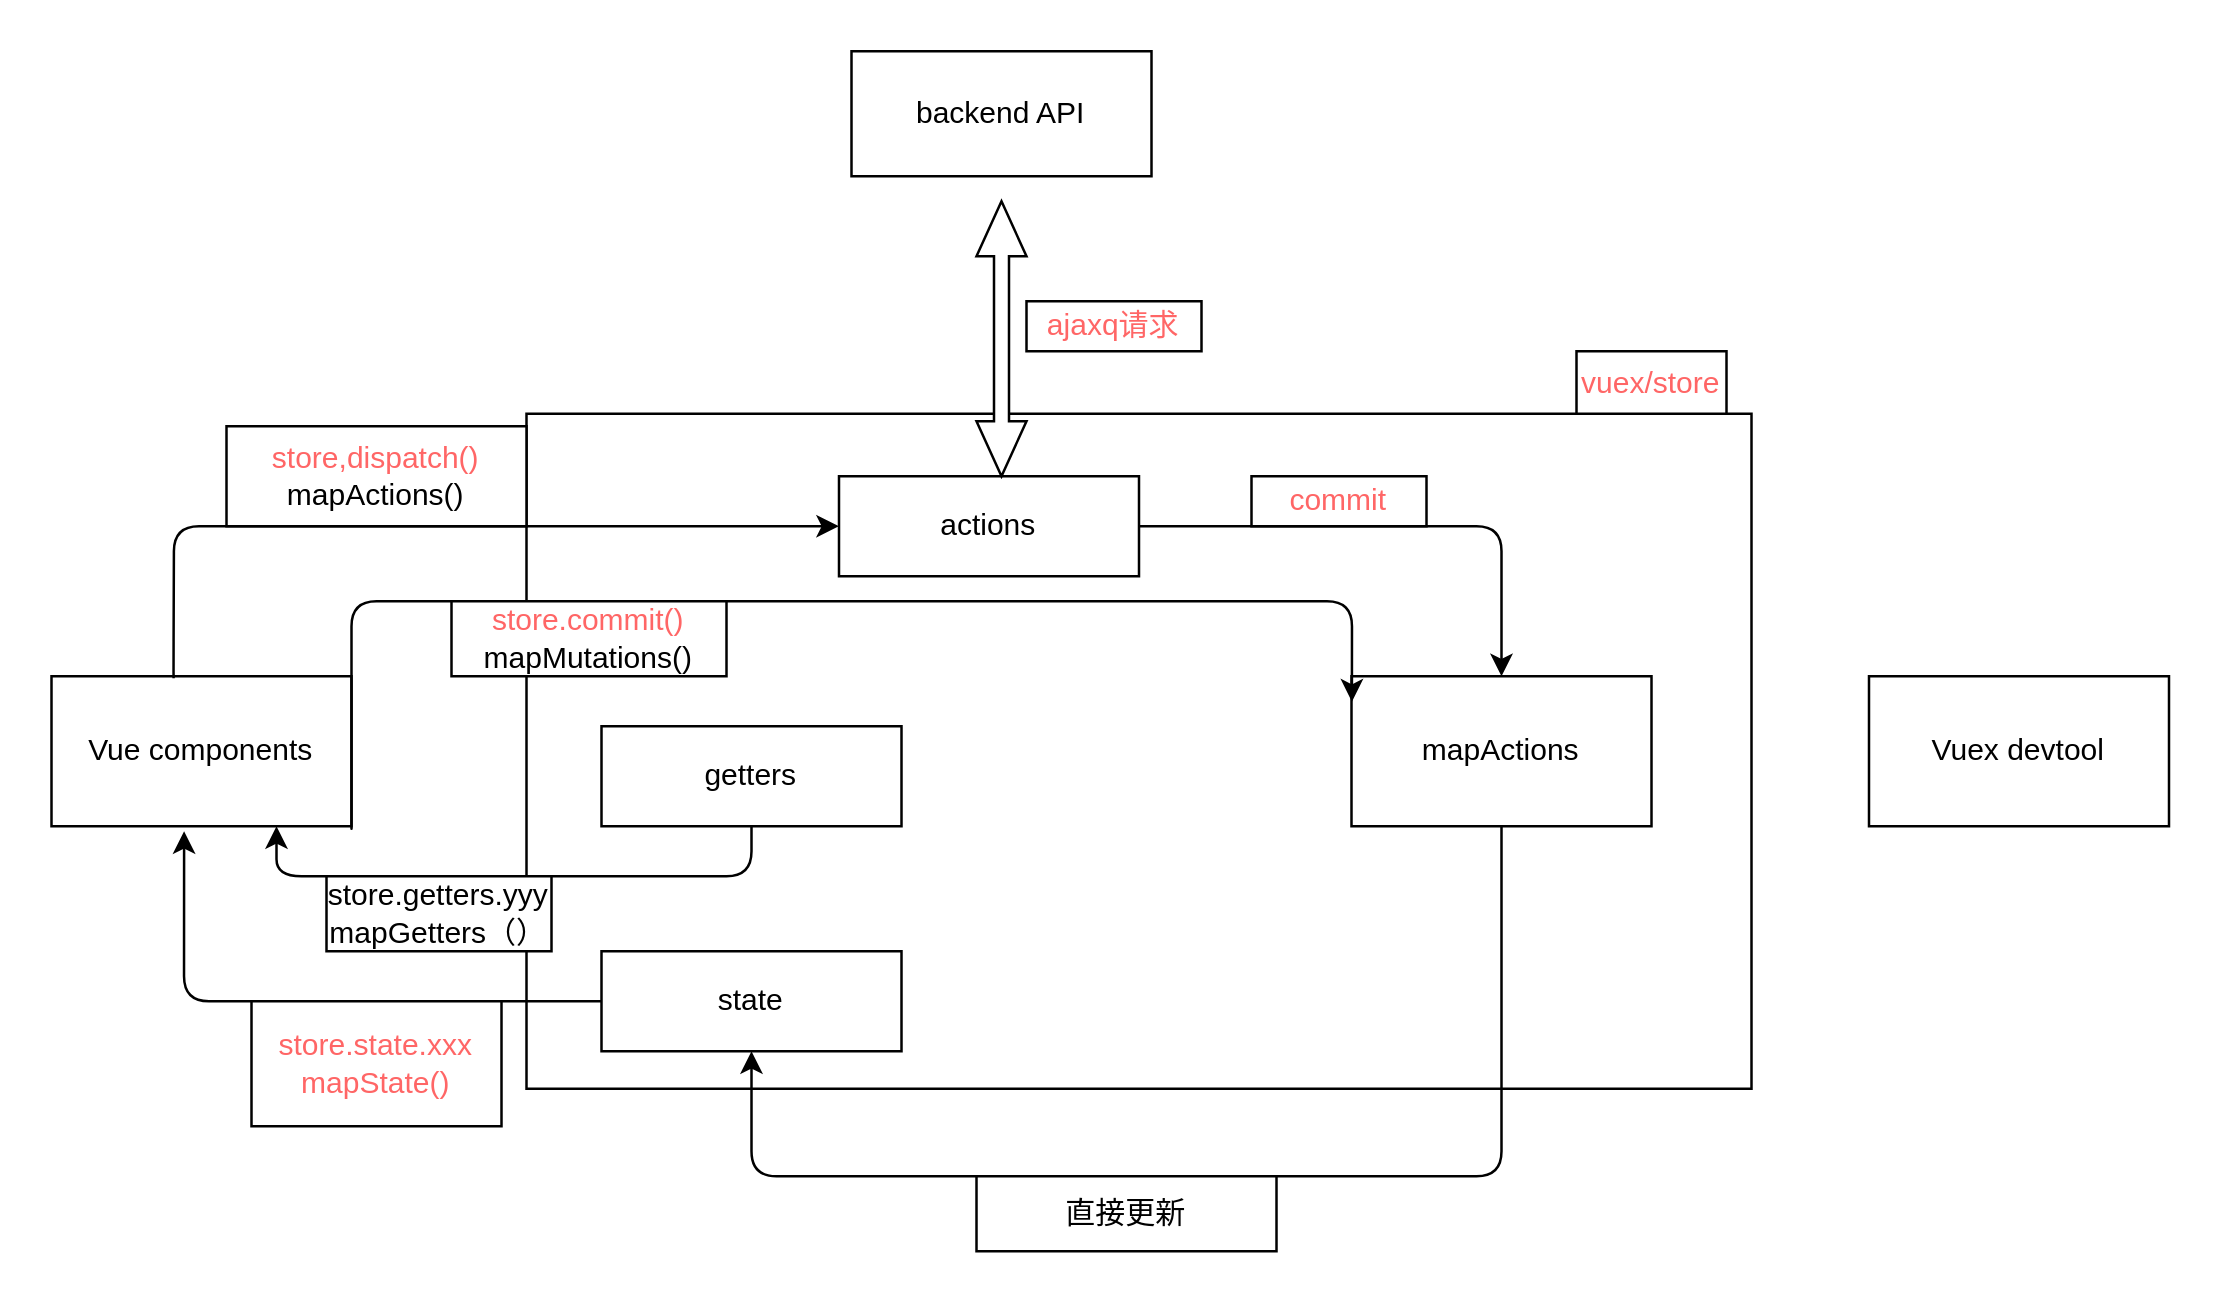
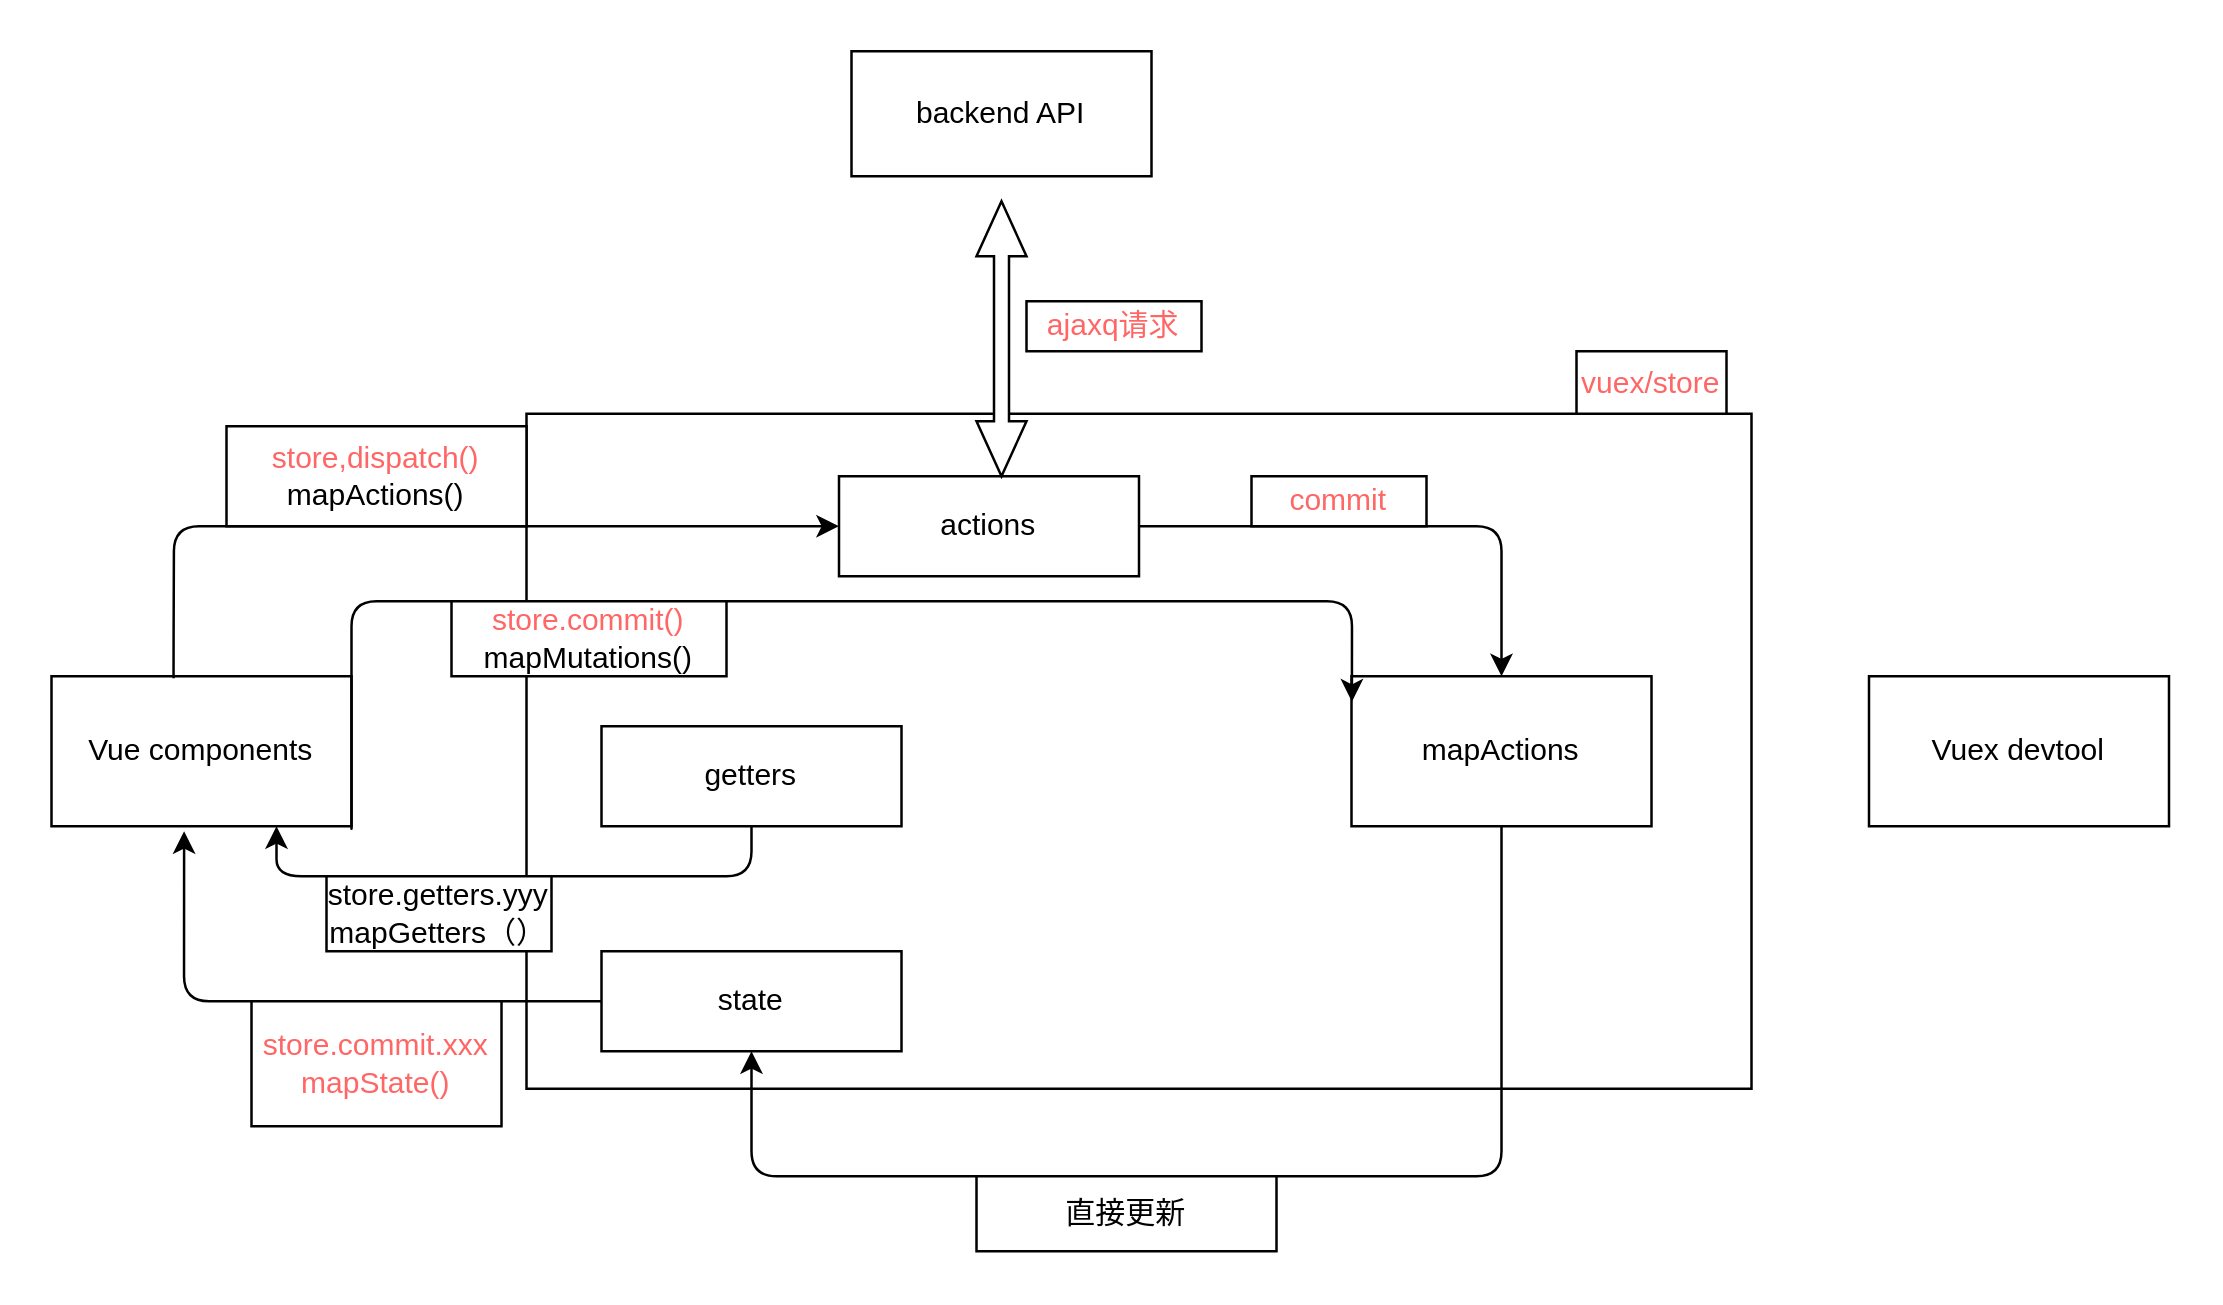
node "store.state.xxx mapState()": label "store.state.xxx mapState()" -> "store.commit.xxx mapState()"
